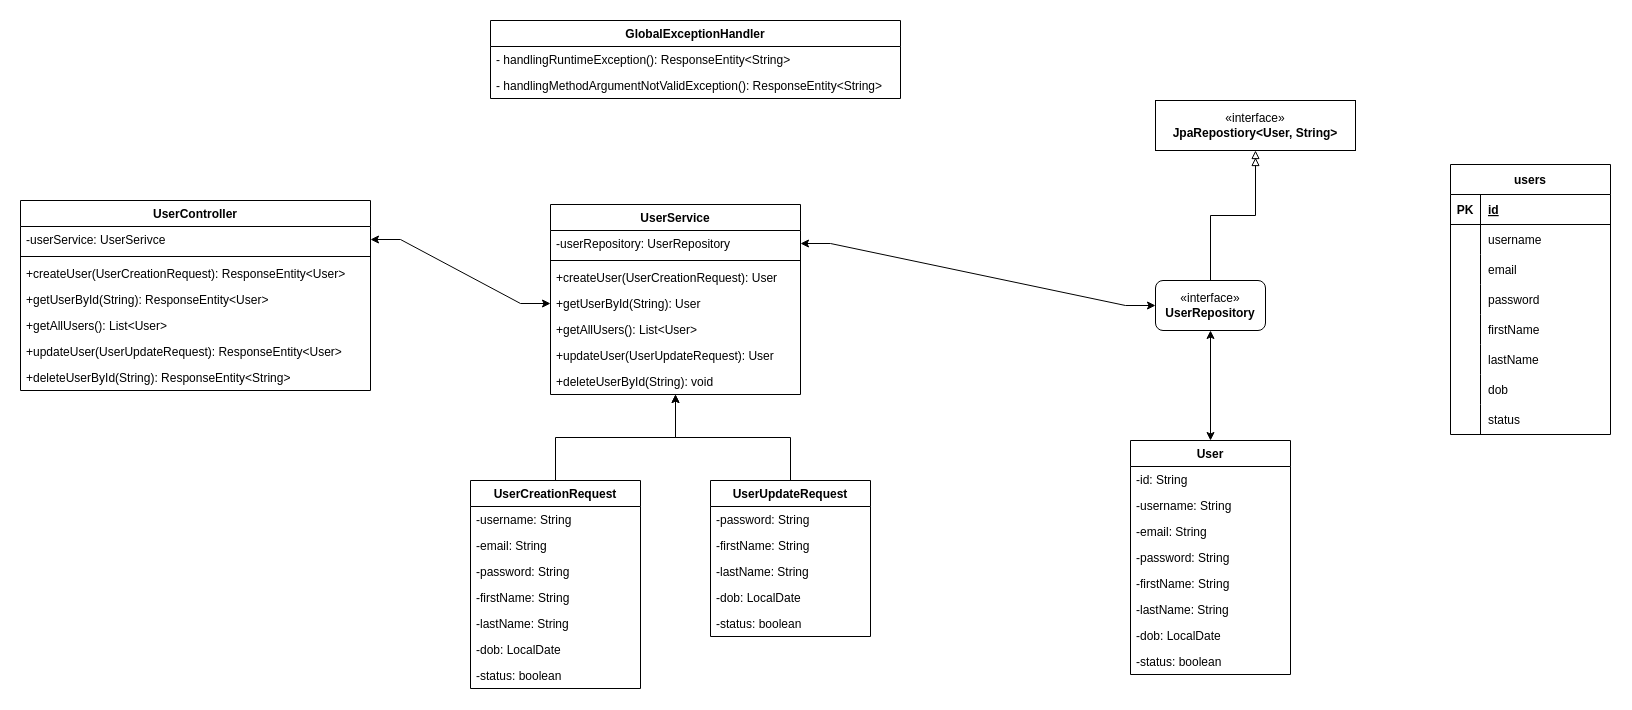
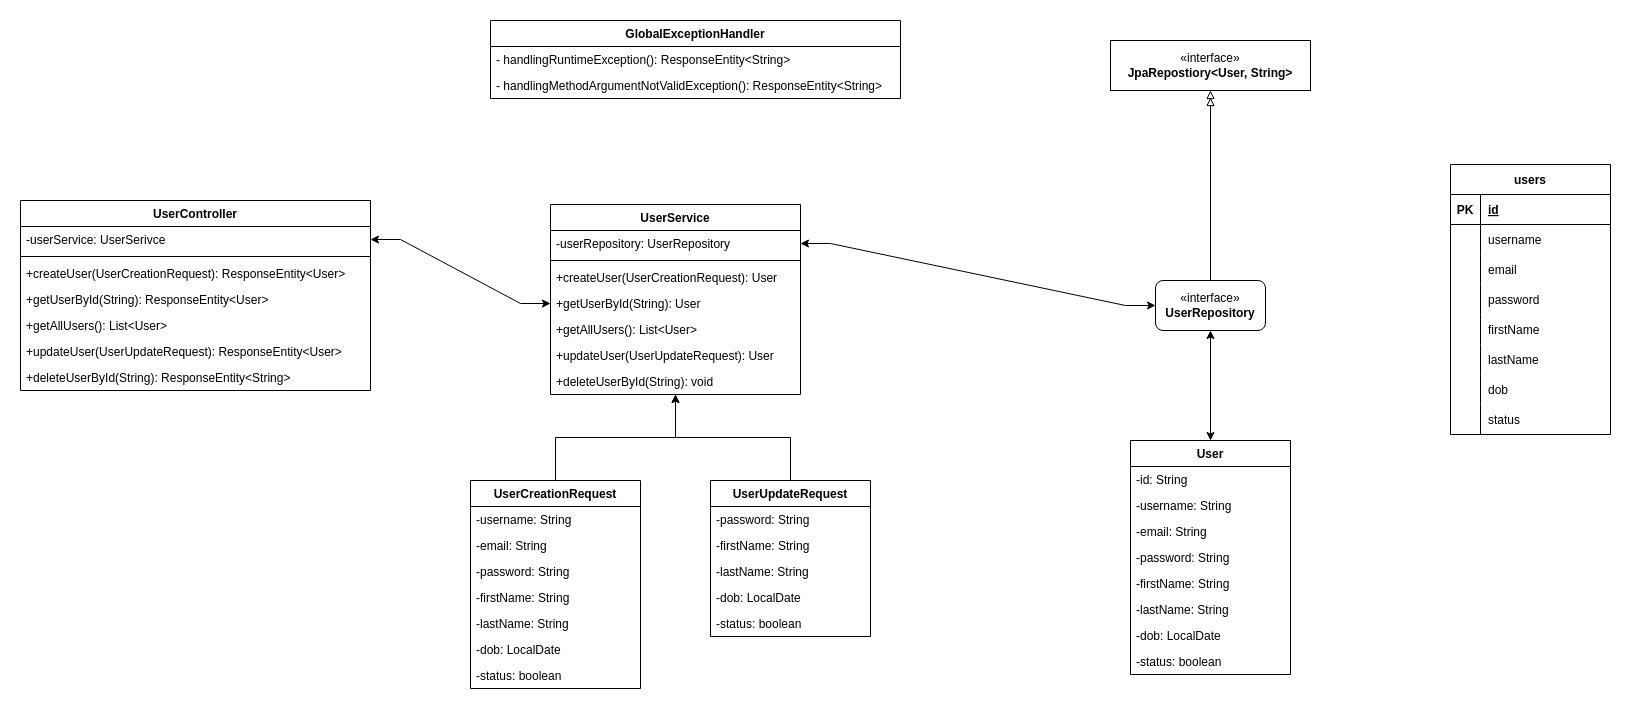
node "«interface» JpaRepostiory<User, String>": moved (1256, 126) -> (1211, 66)
